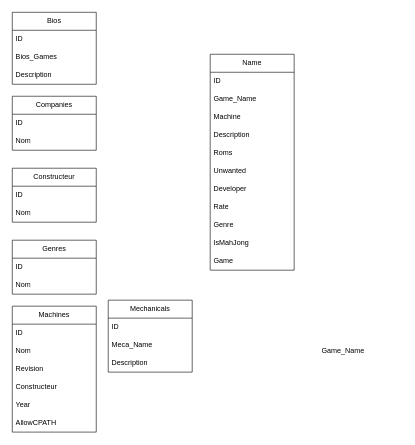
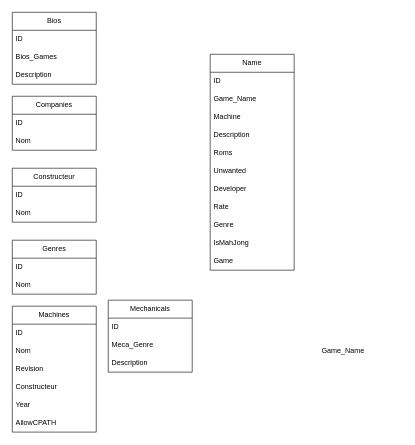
node "Meca_Name": label "Meca_Name" -> "Meca_Genre"
